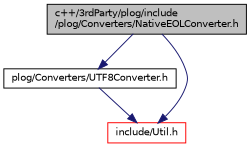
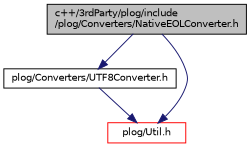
node "include/Util.h": label "include/Util.h" -> "plog/Util.h"
